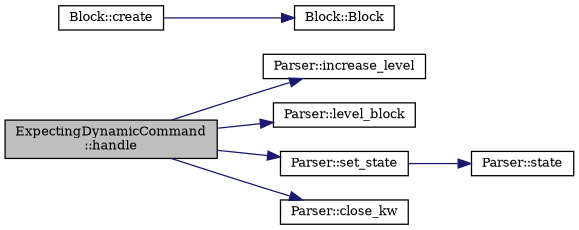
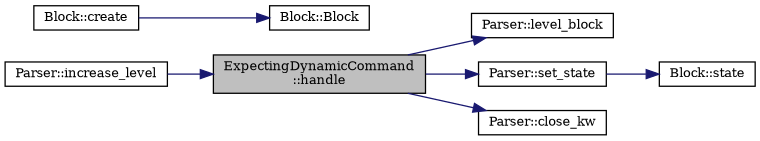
edge "ExpectingDynamicCommand ::handle" -> "Parser::increase_level": reversed
node "Parser::state": label "Parser::state" -> "Block::state"
